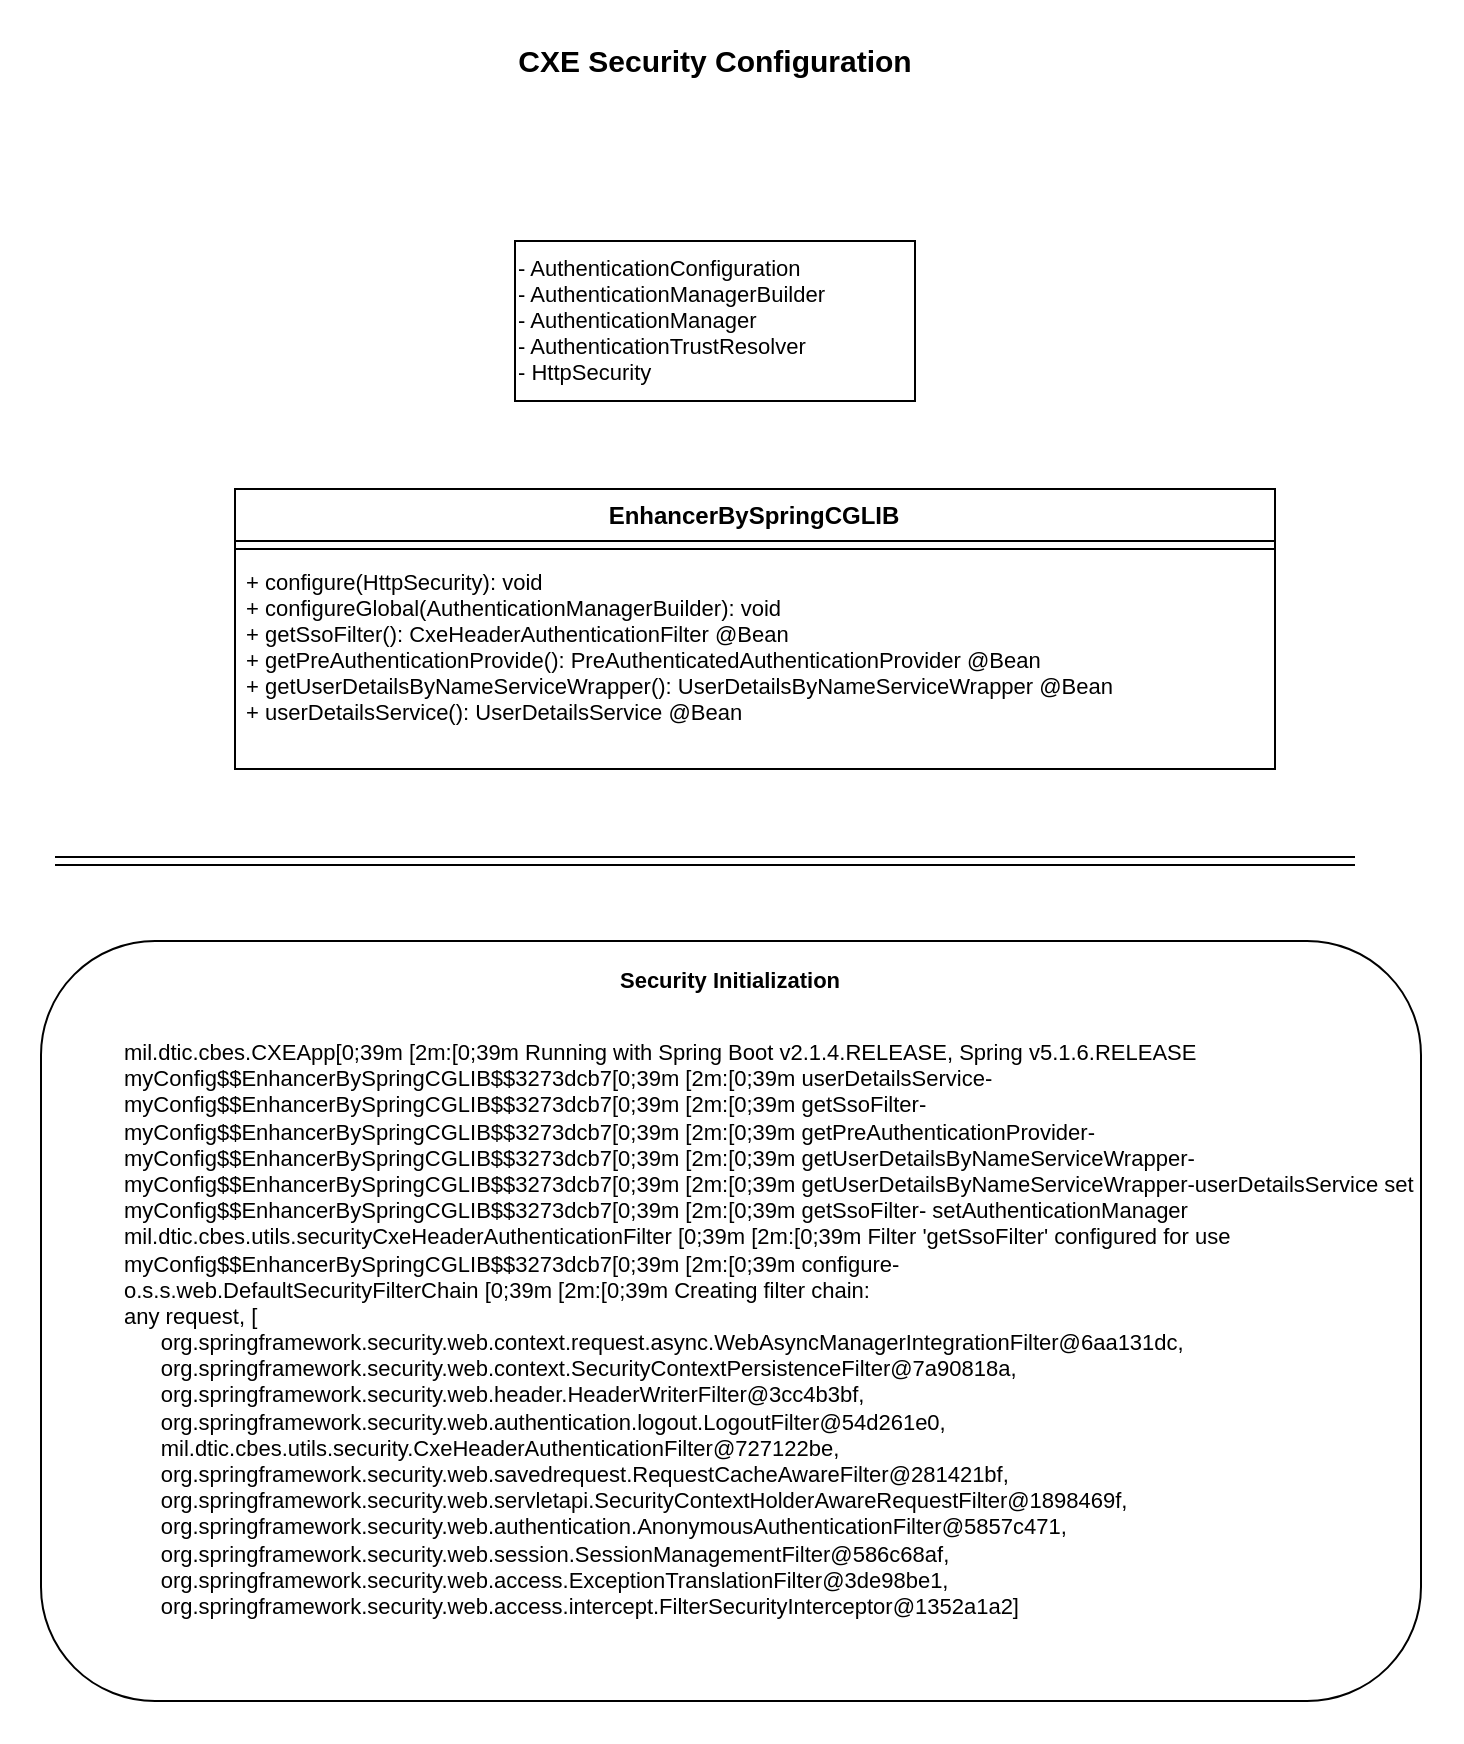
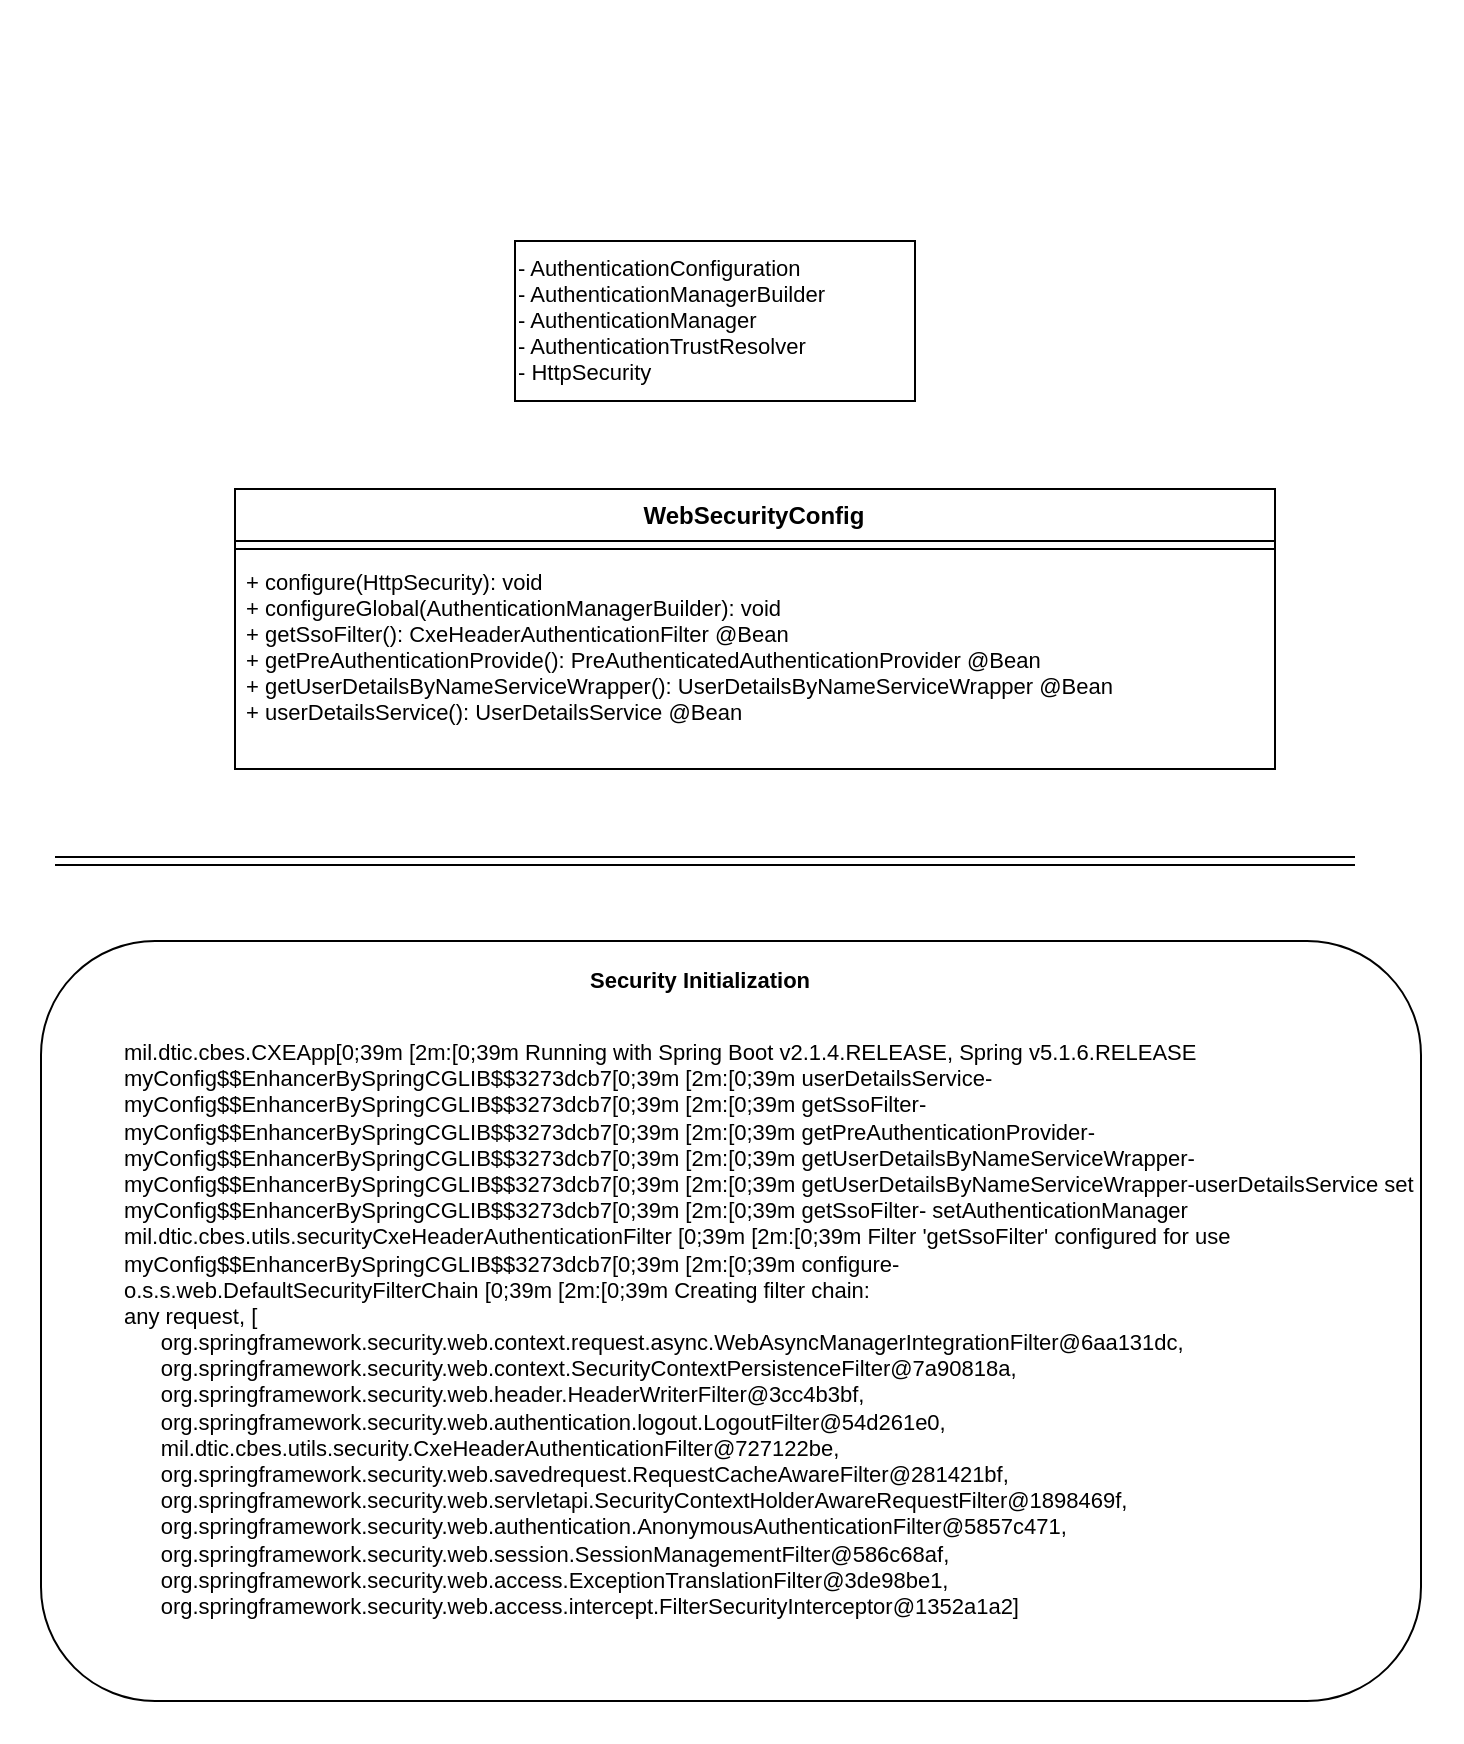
node "CXE Security Configuration": removed
node "EnhancerBySpringCGLIB": label "EnhancerBySpringCGLIB" -> "WebSecurityConfig"
node "Security Initialization": moved (731, 981) -> (701, 981)
